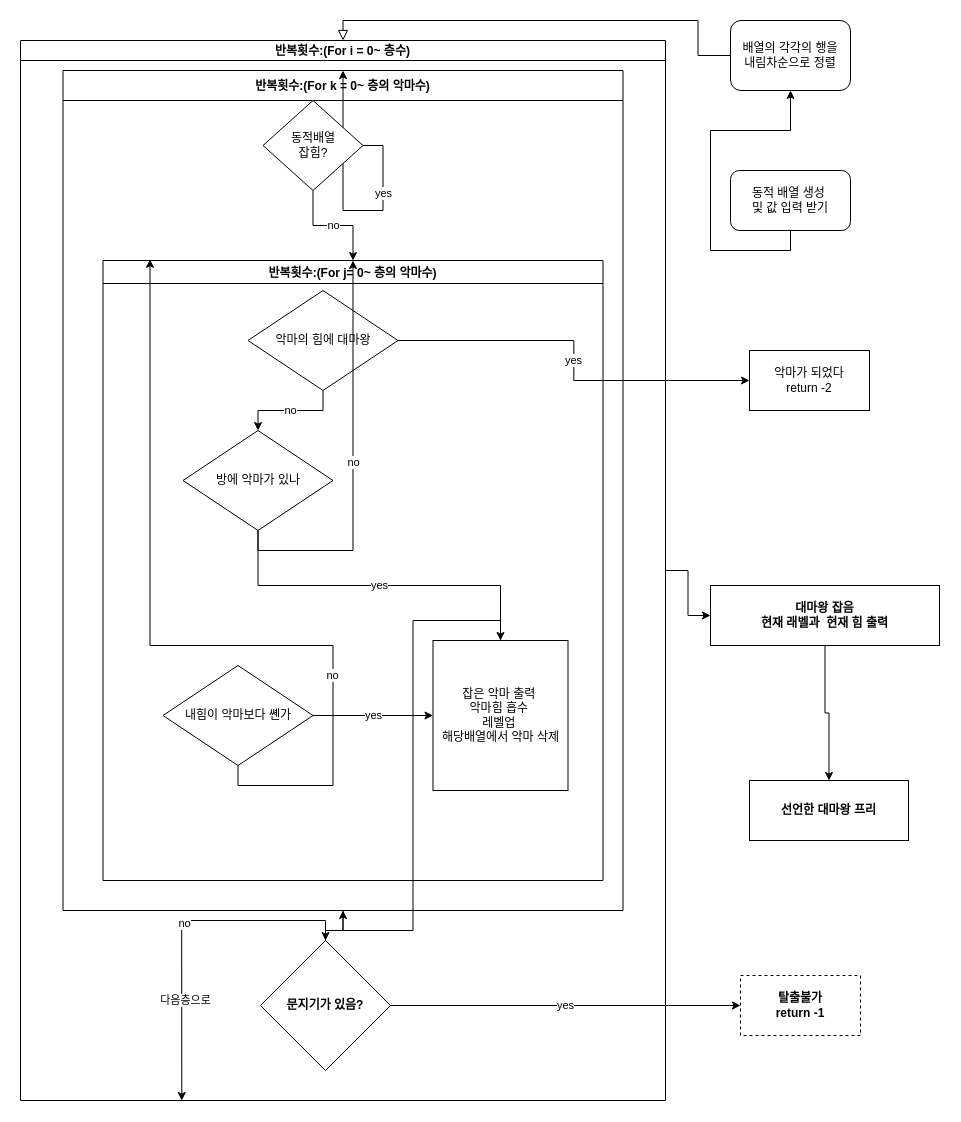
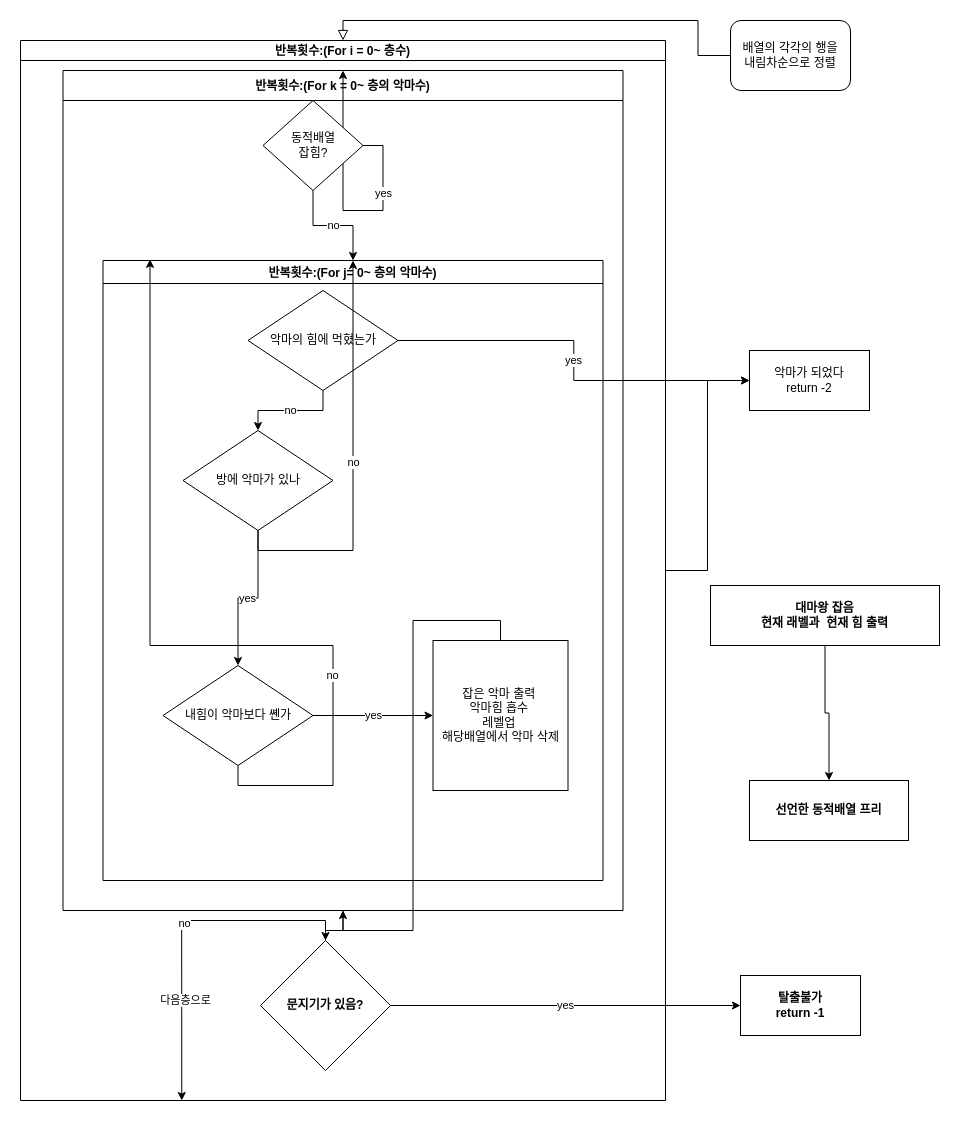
edge "동적 배열 생성 및 값 입력 받기" -> "배열의 각각의 행을 내림차순으로 정렬": removed
node "동적 배열 생성 및 값 입력 받기": removed
node "악마의 힘에 대마왕": label "악마의 힘에 대마왕" -> "악마의 힘에 먹혔는가"
edge "방에 악마가 있나" -> "잡은 악마 출력 악마힘 흡수 레벨업 해당배열에서 악마 삭제": now "방에 악마가 있나" -> "내힘이 악마보다 쏀가"
edge "반복횟수:(For i = 0~ 층수)" -> "대마왕 잡음 현재 래벨과 현재 힘 출력": now "반복횟수:(For i = 0~ 층수)" -> "악마가 되었다 return -2"
node "선언한 대마왕 프리": label "선언한 대마왕 프리" -> "선언한 동적배열 프리"
node "탈출불가 return -1": style dashed -> solid
